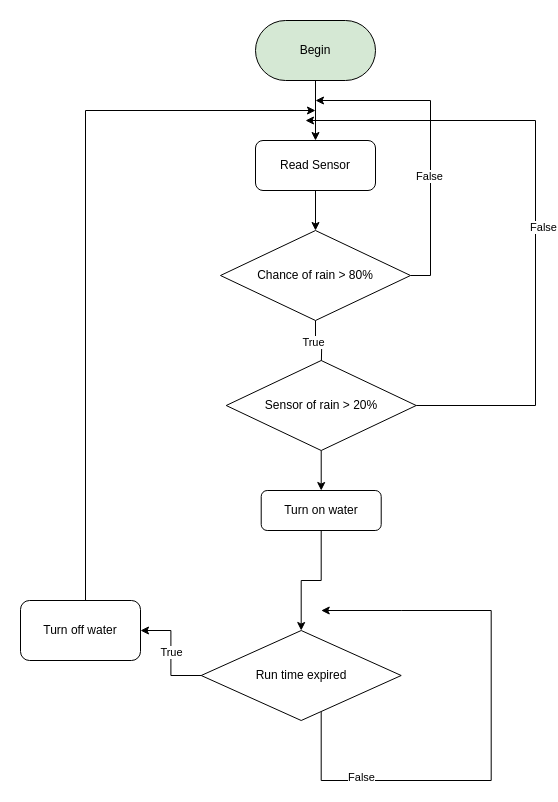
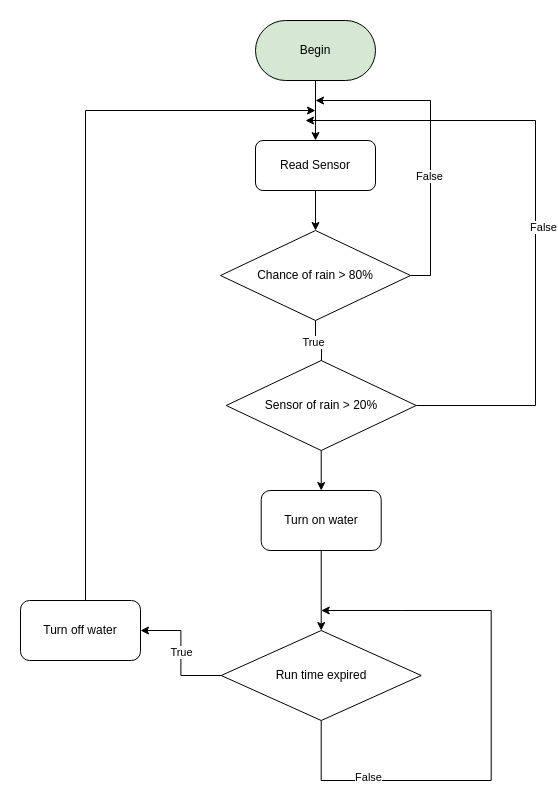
node "Turn on water": size 120x40 -> 120x60
node "Run time expired": moved (301, 676) -> (321, 676)
